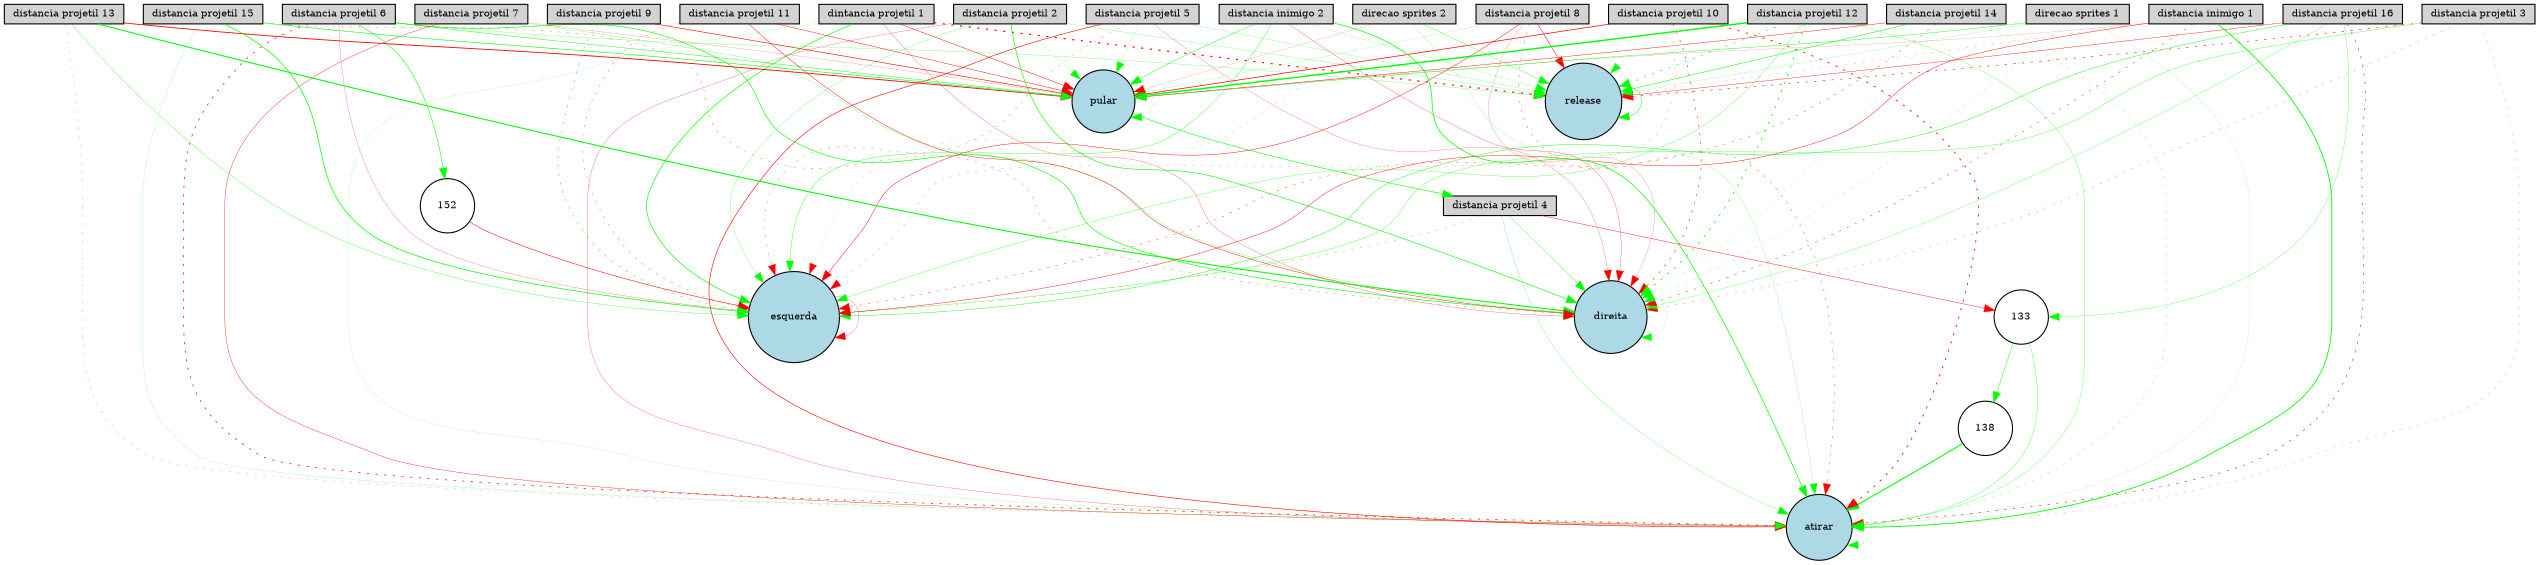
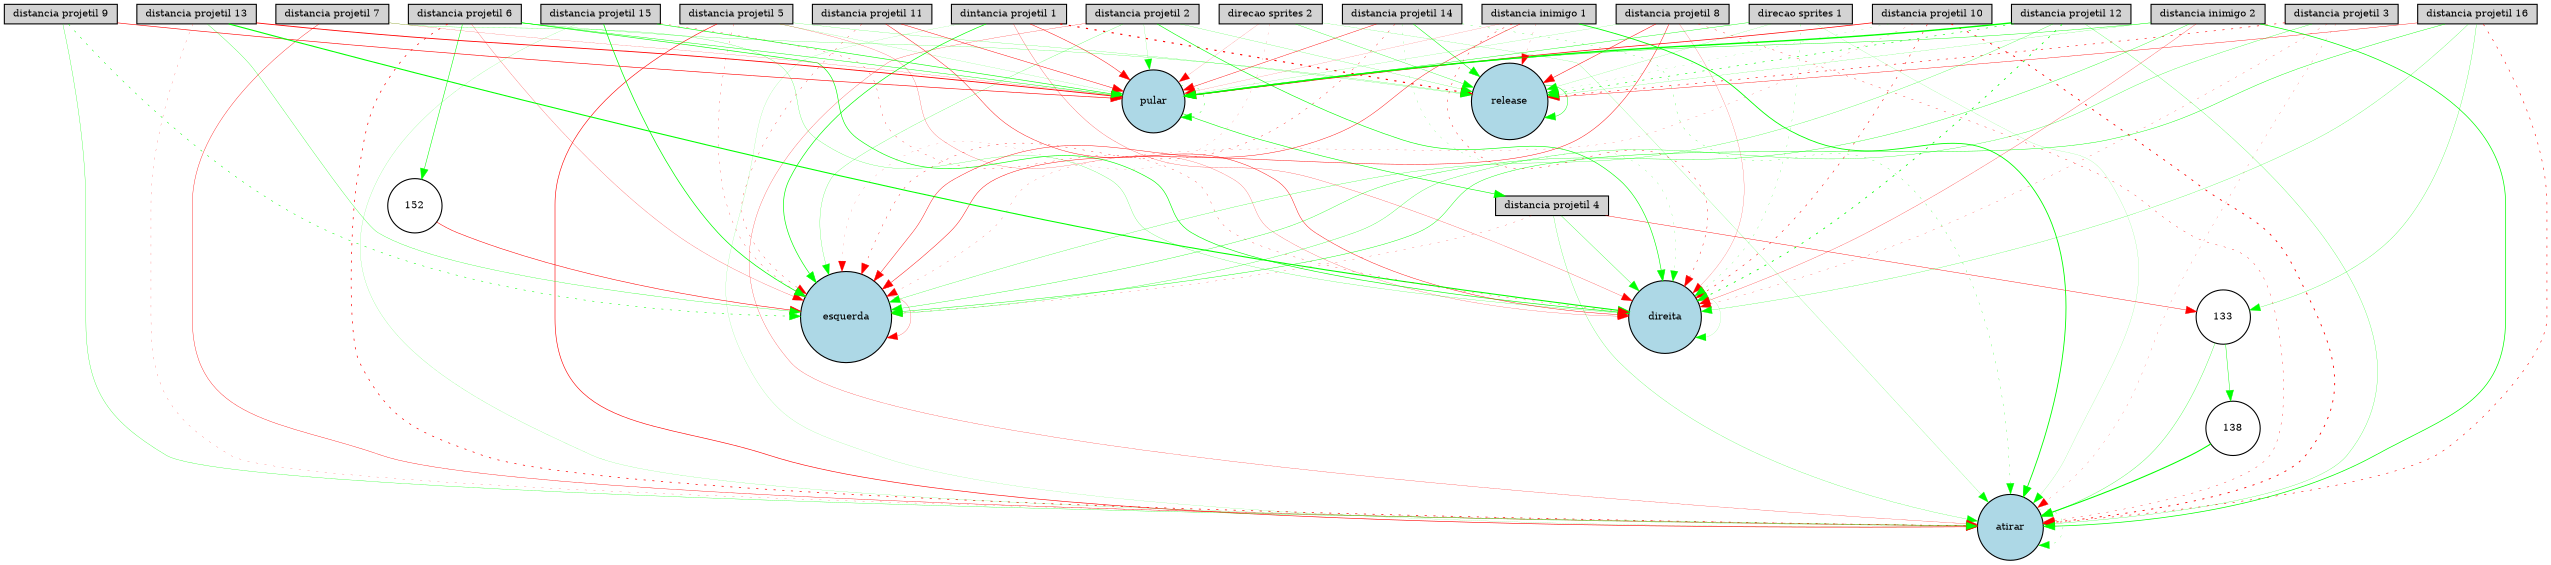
edge "distancia projetil 9" -> "atirar": added
